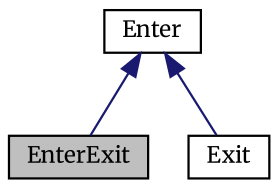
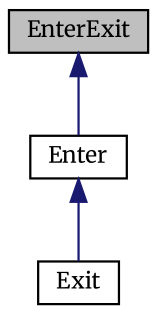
edge "EnterExit" -> "Enter": reversed
